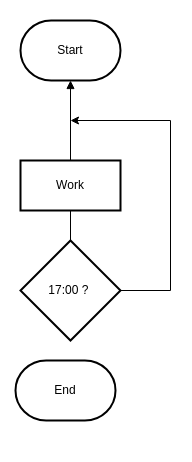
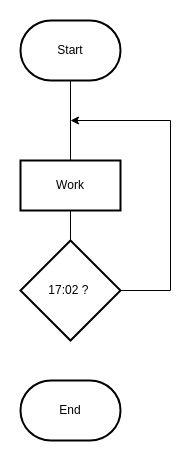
edge "Work" -> "Start": arrowhead block -> none
node "17:00 ?": label "17:00 ?" -> "17:02 ?"
node "End": moved (66, 391) -> (71, 411)
